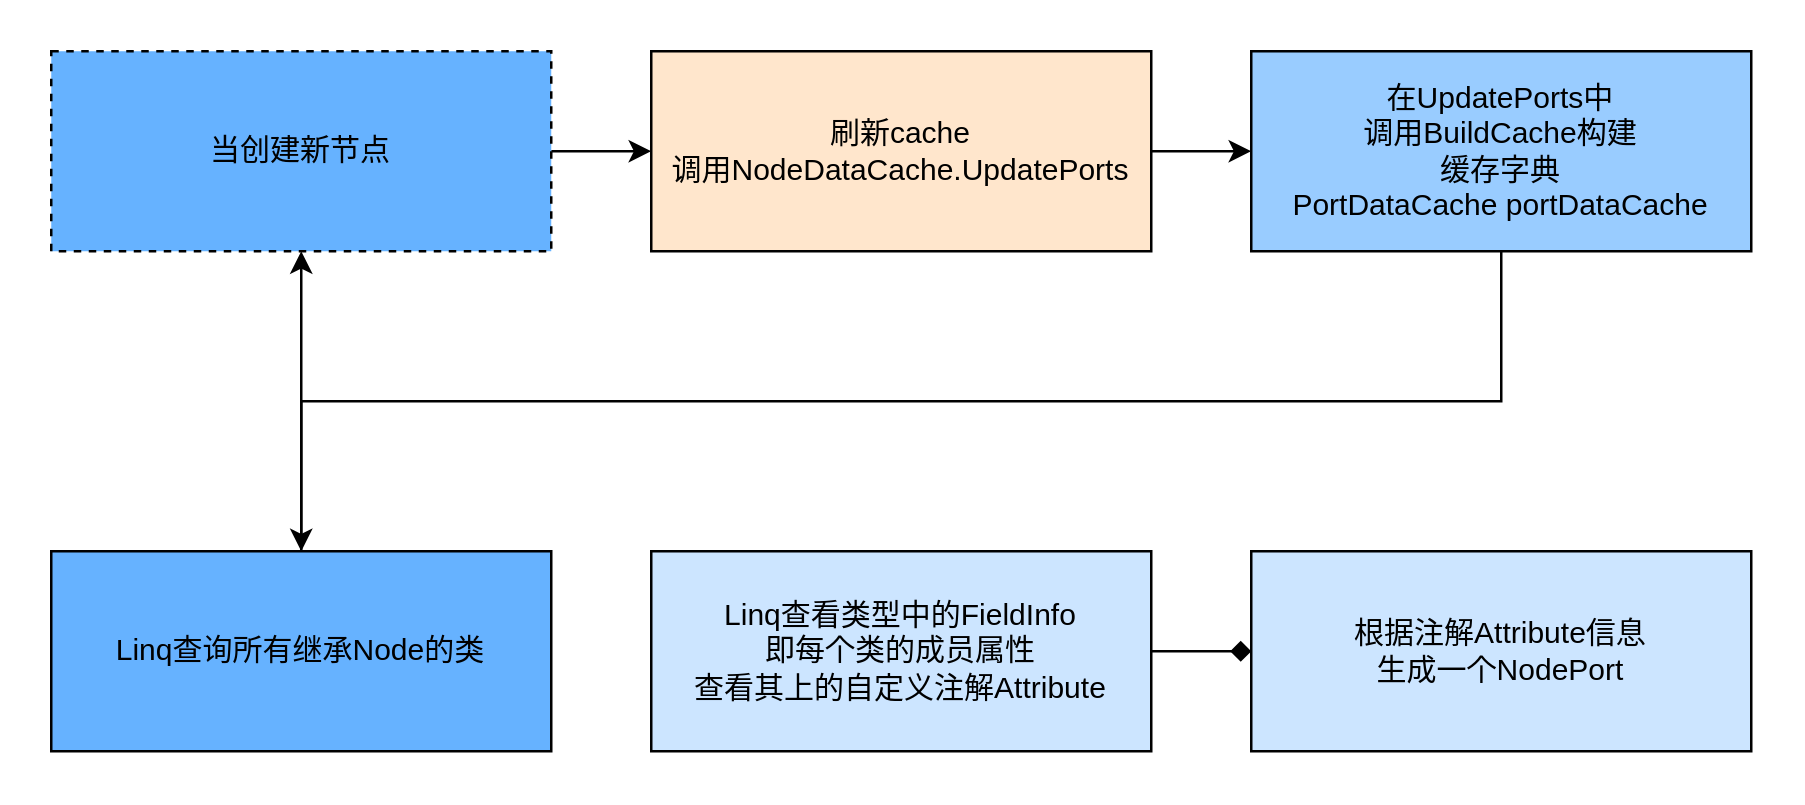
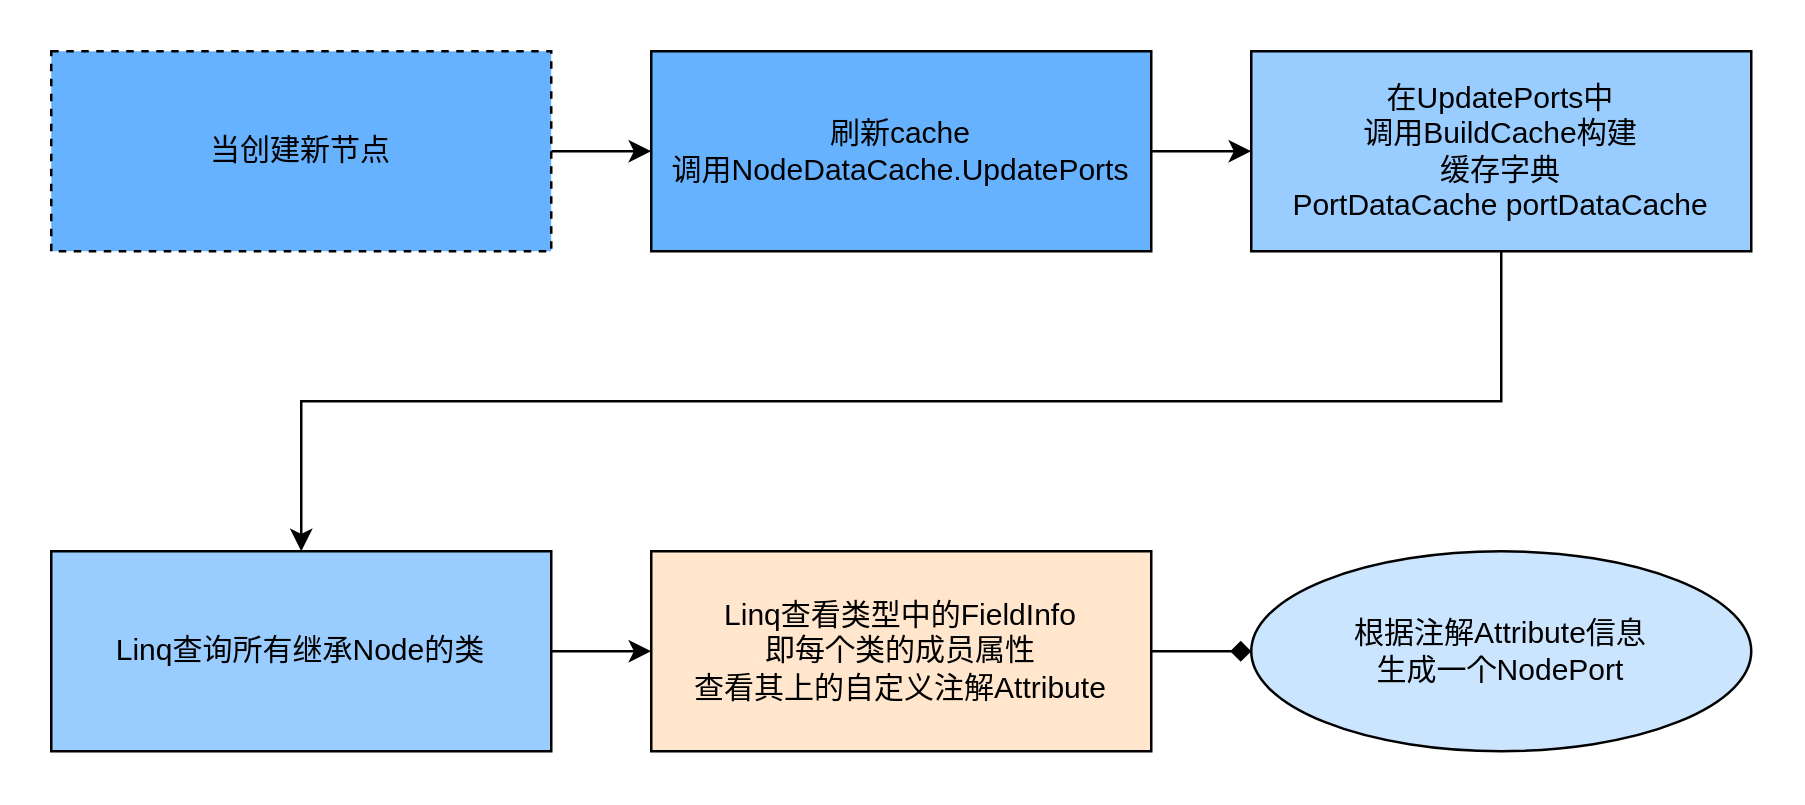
node "刷新cache 调用NodeDataCache.UpdatePorts": fillcolor #ffe6cc -> #66b2ff
edge "Linq查询所有继承Node的类" -> "当创建新节点": now "Linq查询所有继承Node的类" -> "Linq查看类型中的FieldInfo 即每个类的成员属性 查看其上的自定义注解Attribute"
node "Linq查询所有继承Node的类": fillcolor #66b2ff -> #99ccff
node "Linq查看类型中的FieldInfo 即每个类的成员属性 查看其上的自定义注解Attribute": fillcolor #cce5ff -> #ffe6cc
node "根据注解Attribute信息 生成一个NodePort": shape rectangle -> ellipse
